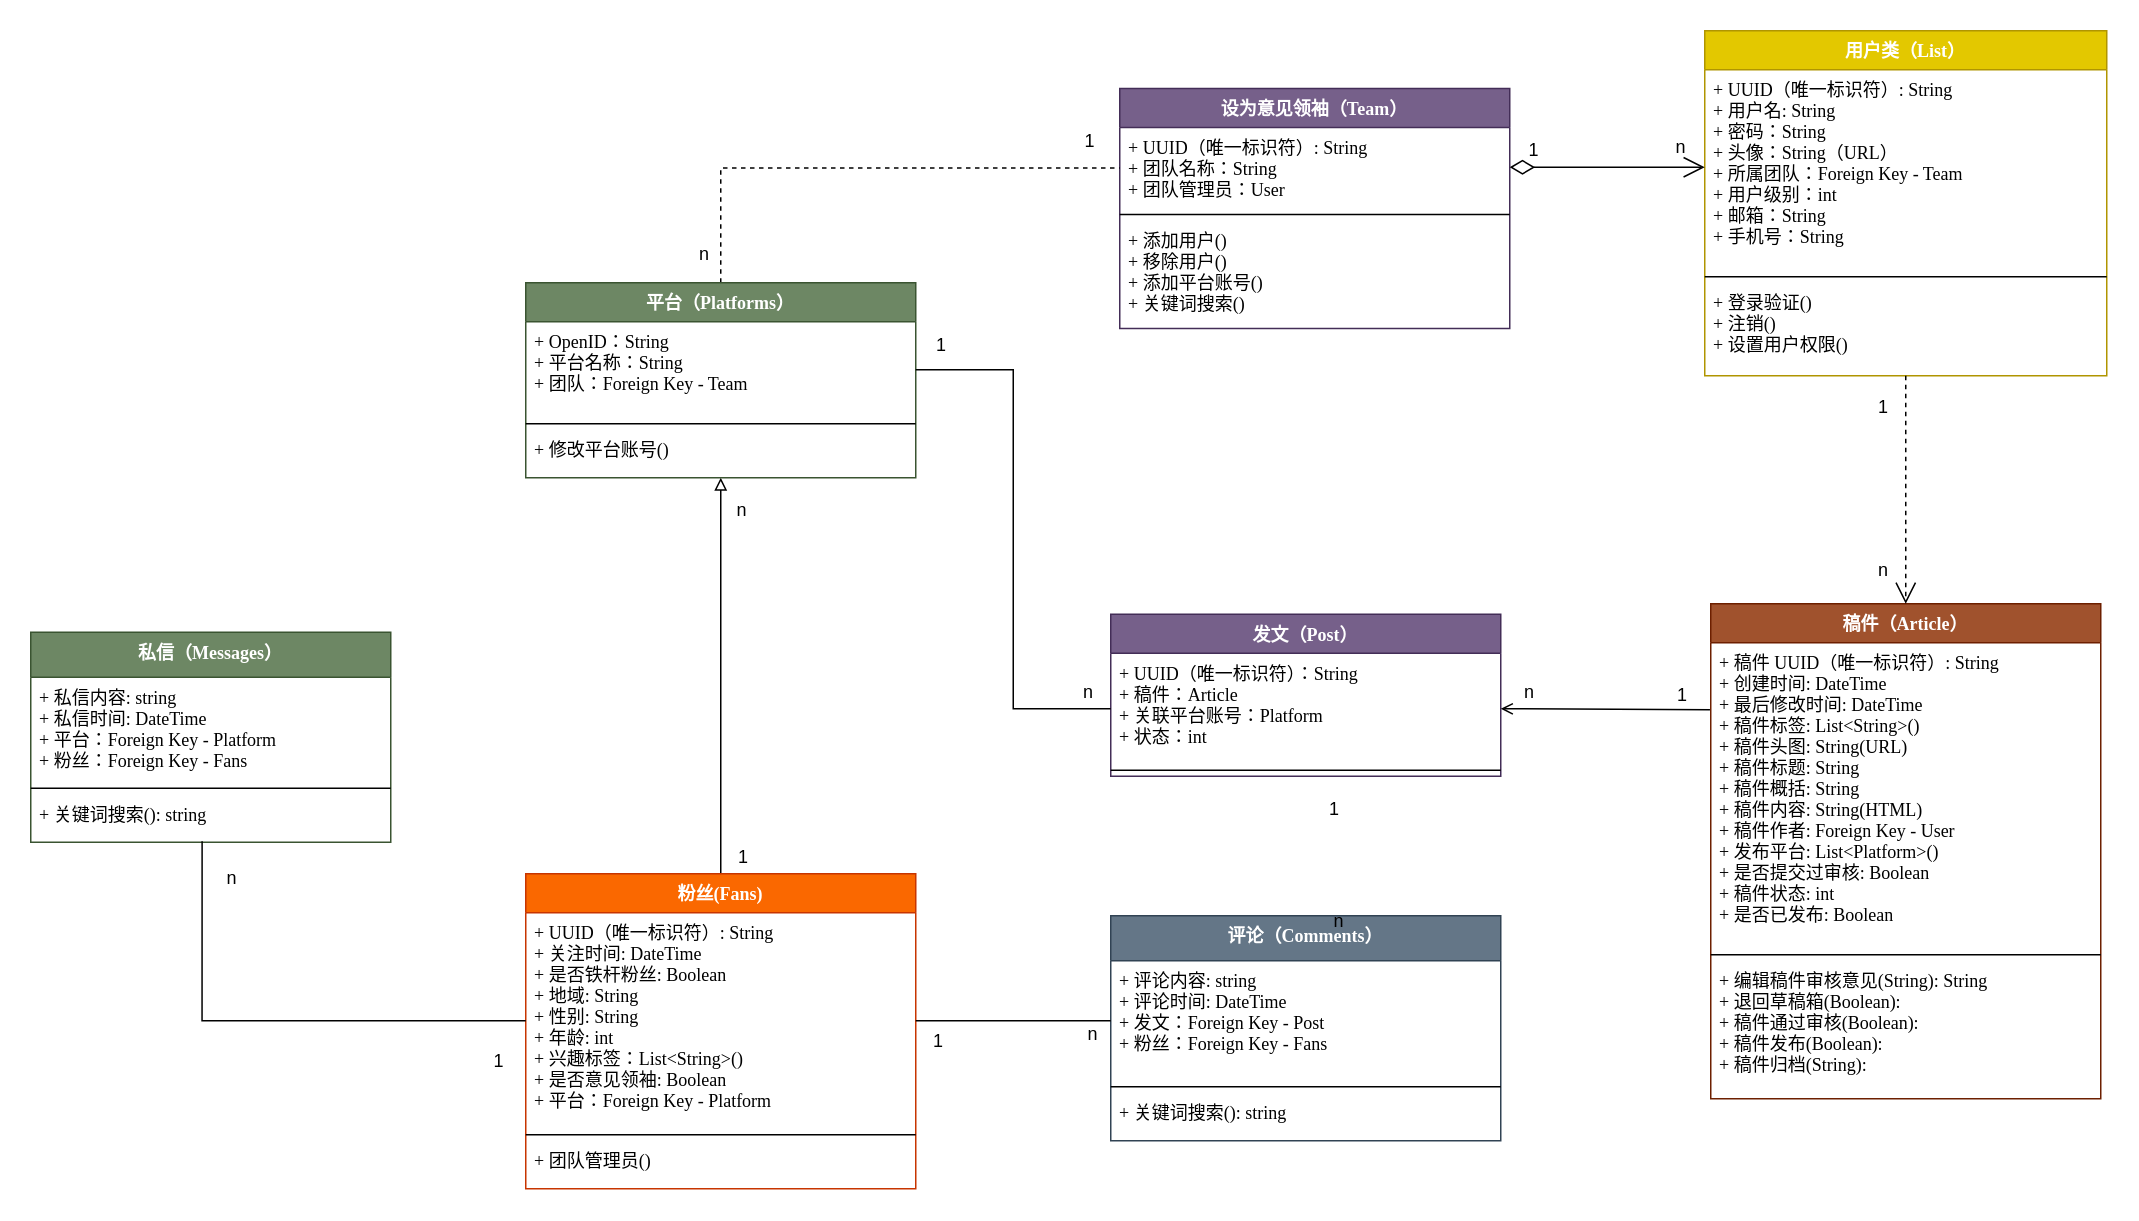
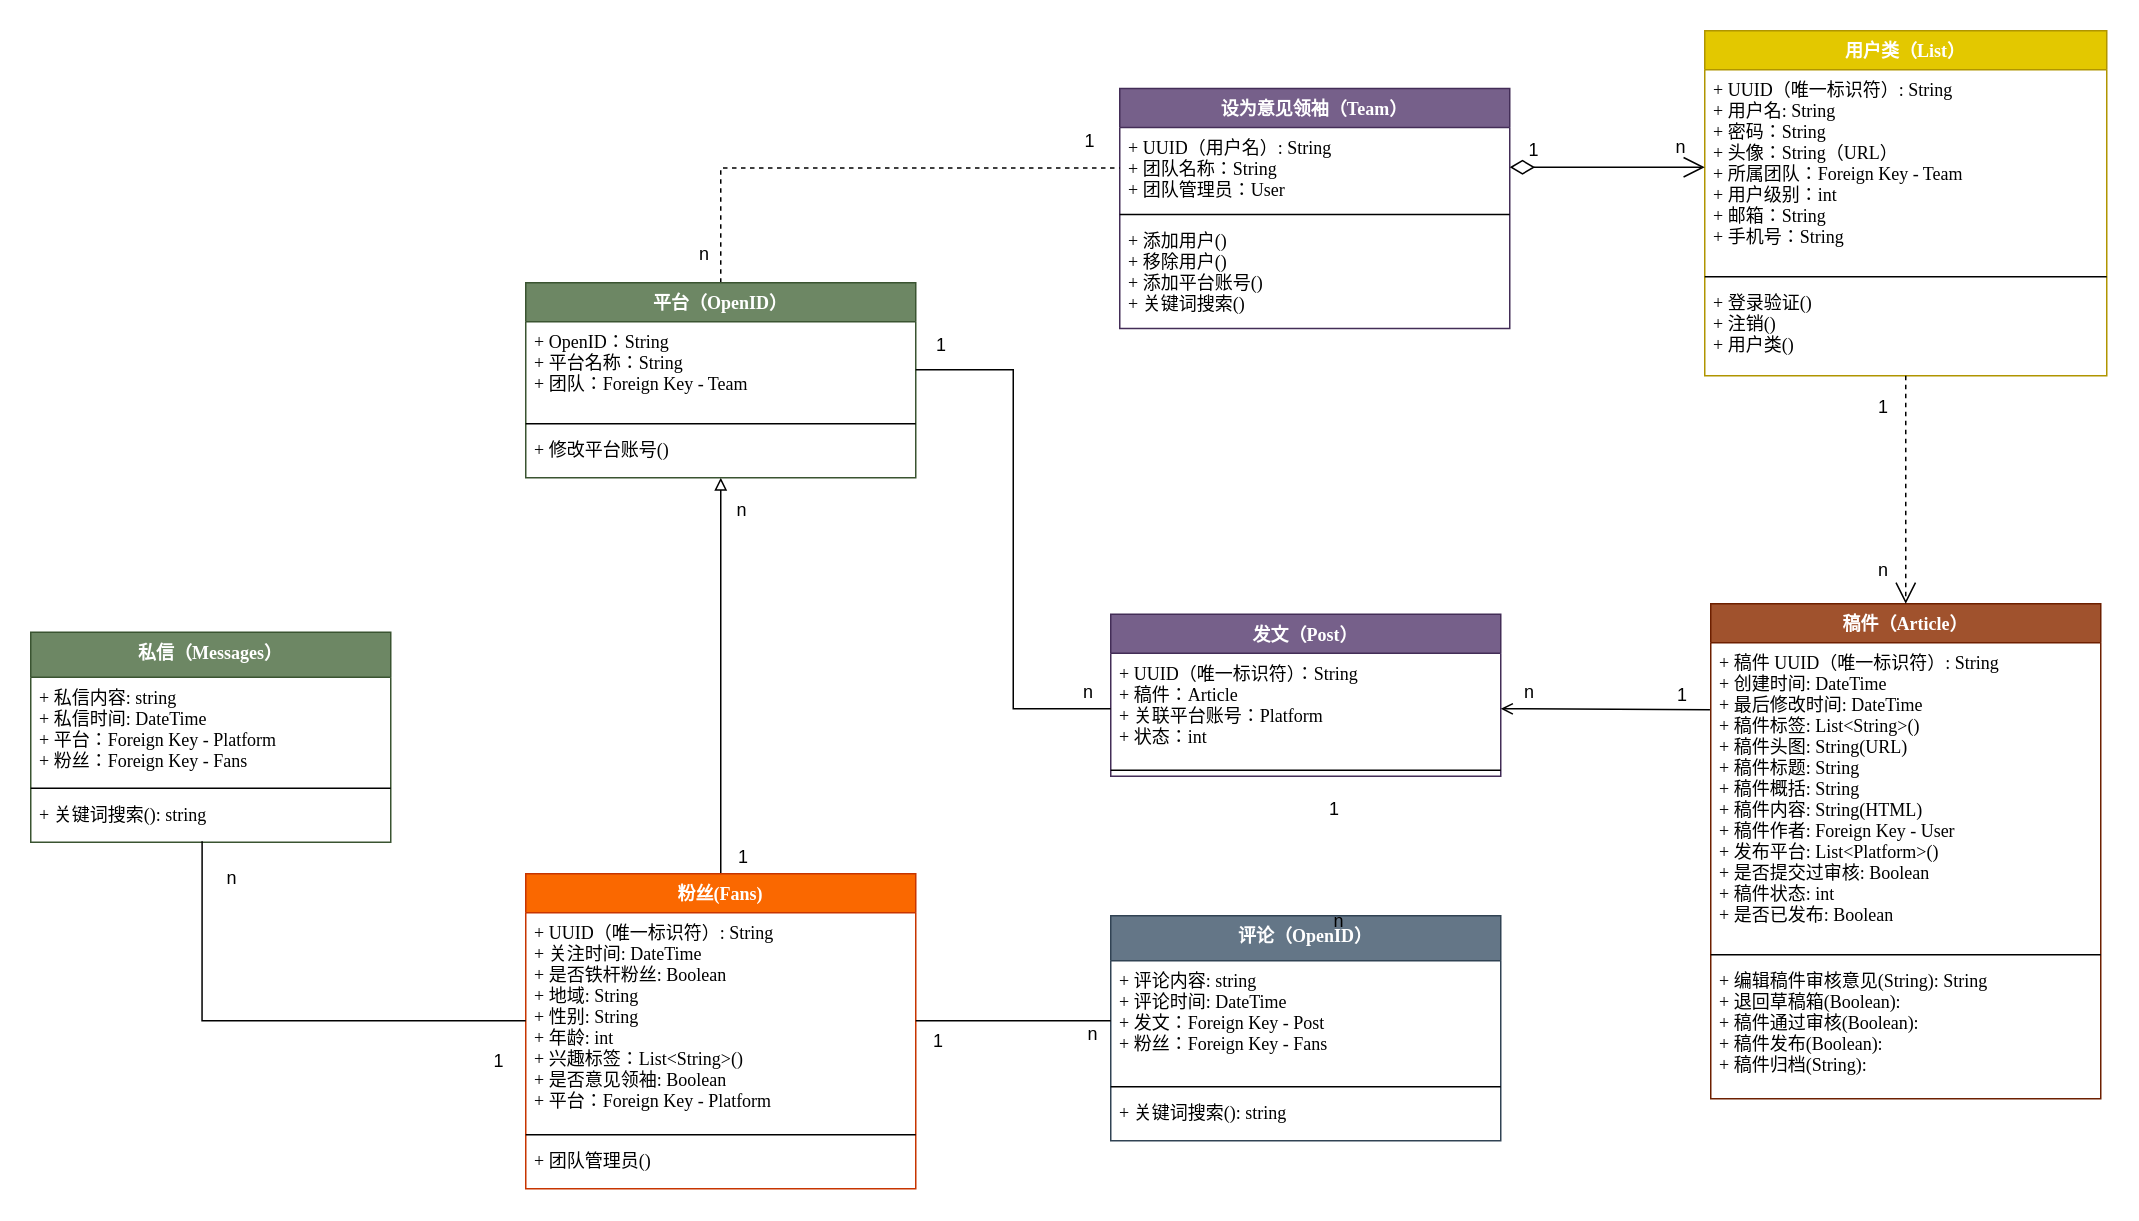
node "+ UUID（唯一标识符）: String + 团队名称：String + 团队管理员：User": label "+ UUID（唯一标识符）: String + 团队名称：String + 团队管理员：User" -> "+ UUID（用户名）: String + 团队名称：String + 团队管理员：User"
node "平台（Platforms）": label "平台（Platforms）" -> "平台（OpenID）"
node "+ 登录验证() + 注销() + 设置用户权限()": label "+ 登录验证() + 注销() + 设置用户权限()" -> "+ 登录验证() + 注销() + 用户类()"
node "评论（Comments）": label "评论（Comments）" -> "评论（OpenID）"
